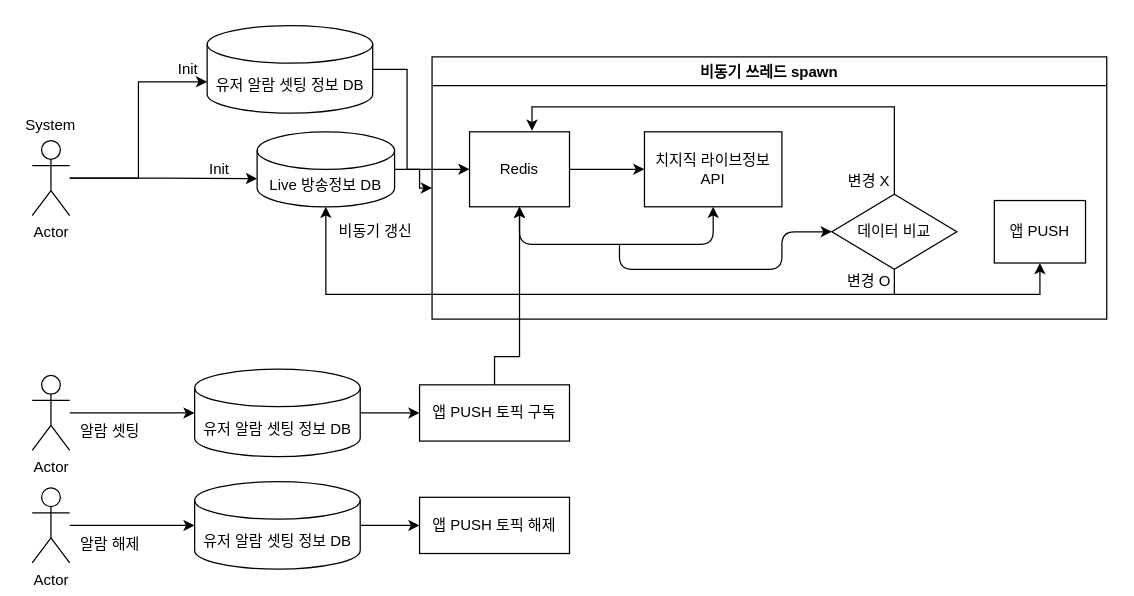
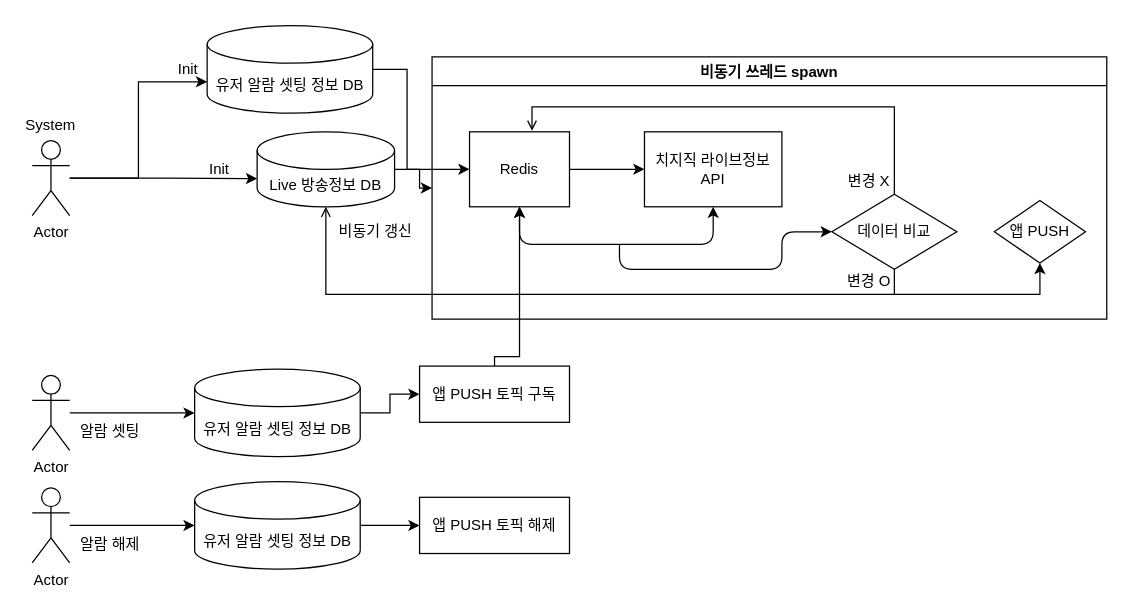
edge "데이터 비교" -> "Redis": arrowhead classic -> open
edge "데이터 비교" -> "Live 방송정보 DB": arrowhead classic -> open
node "앱 PUSH": shape rectangle -> diamond
node "앱 PUSH 토픽 구독": moved (494, 413) -> (494, 394)
